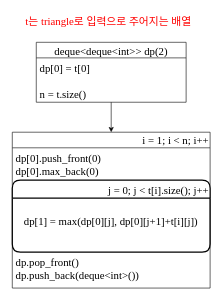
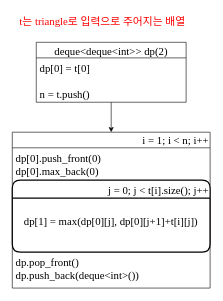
node "t는 triangle로 입력으로 주어지는 배열": moved (108, 21) -> (102, 21)
node "dp[0] = t[0] n = t.size()": label "dp[0] = t[0] n = t.size()" -> "dp[0] = t[0] n = t.push()"
